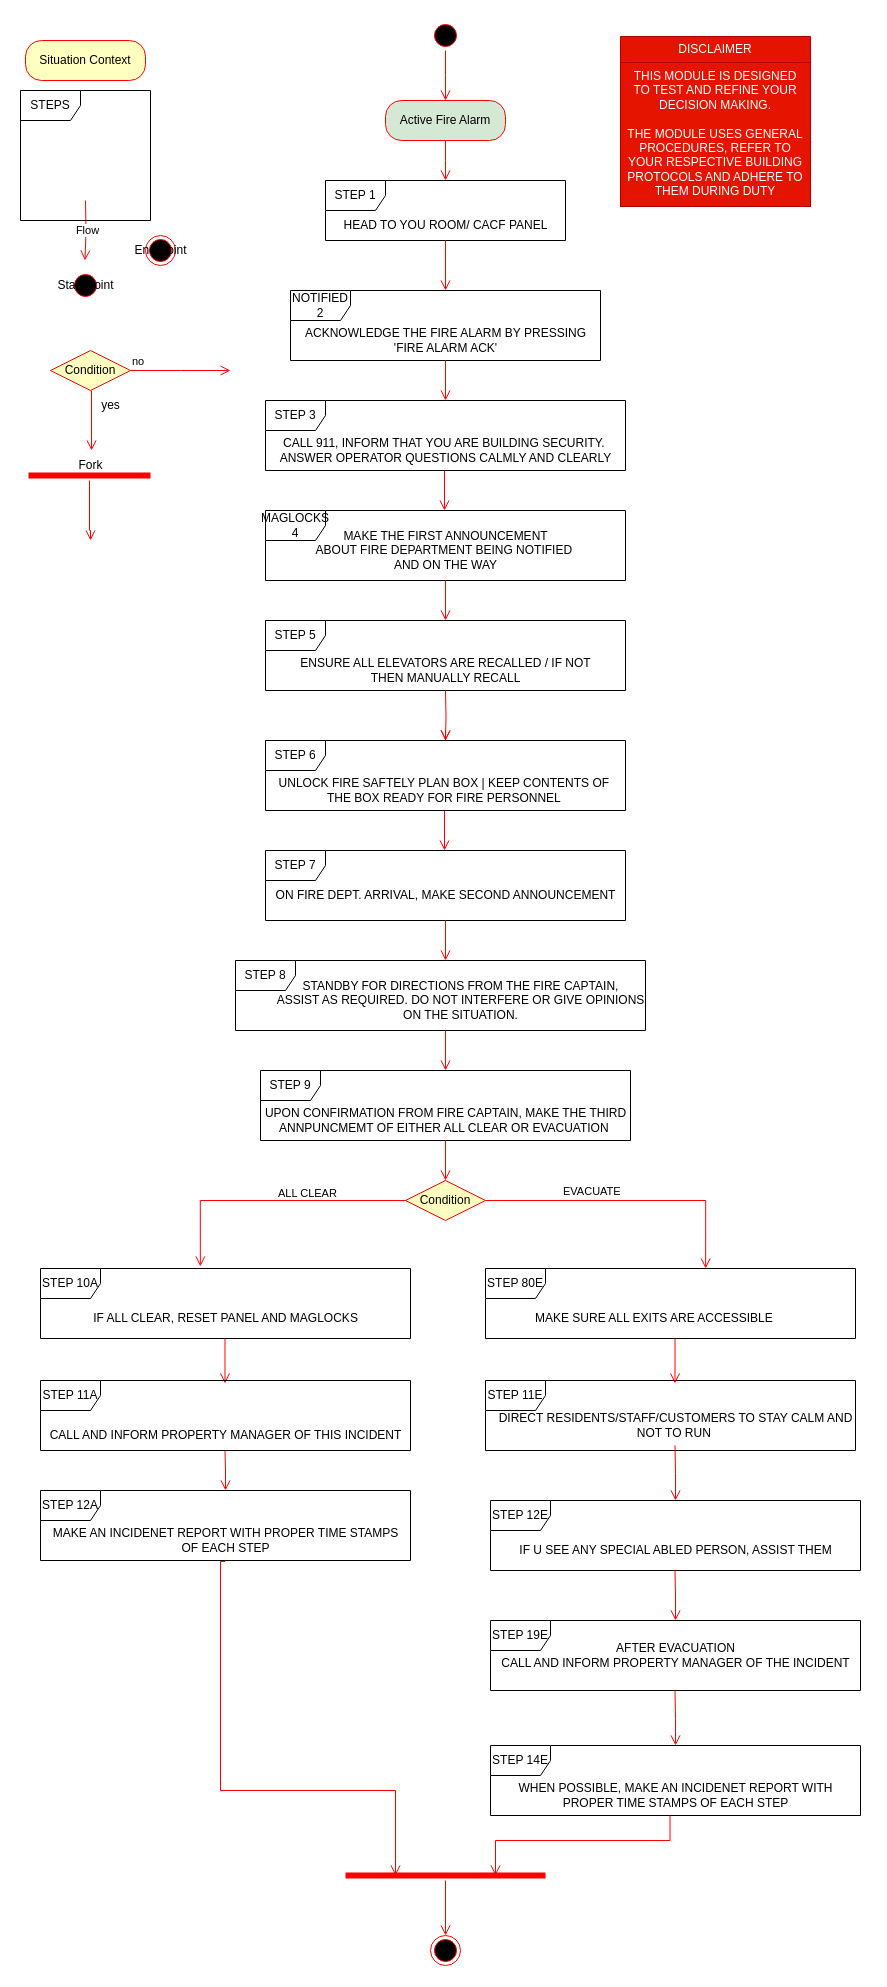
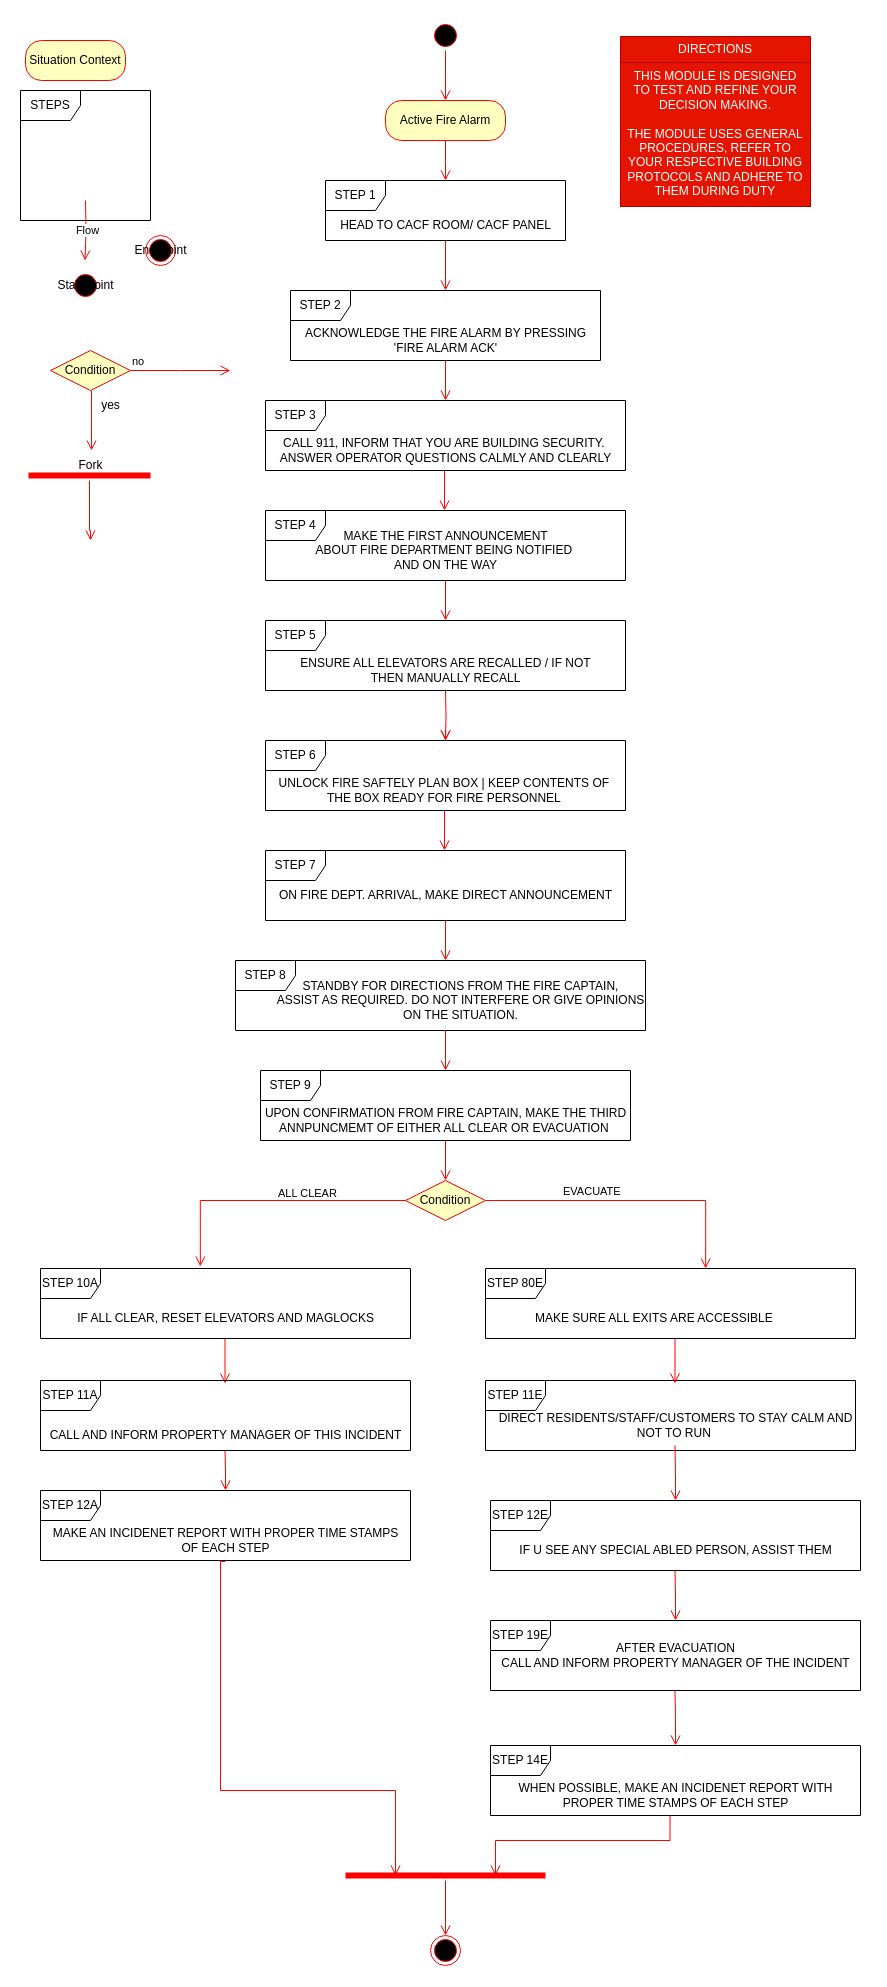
node "DISCLAIMER": label "DISCLAIMER" -> "DIRECTIONS"
node "Situation Context": size 120x40 -> 100x40
node "Active Fire Alarm": fillcolor #d5e8d4 -> #ffffc0
node "HEAD TO YOU ROOM/ CACF PANEL": label "HEAD TO YOU ROOM/ CACF PANEL" -> "HEAD TO CACF ROOM/ CACF PANEL"
node "NOTIFIED 2": label "NOTIFIED 2" -> "STEP 2"
node "MAGLOCKS 4": label "MAGLOCKS 4" -> "STEP 4"
node "ON FIRE DEPT. ARRIVAL, MAKE SECOND ANNOUNCEMENT": label "ON FIRE DEPT. ARRIVAL, MAKE SECOND ANNOUNCEMENT" -> "ON FIRE DEPT. ARRIVAL, MAKE DIRECT ANNOUNCEMENT"
node "IF ALL CLEAR, RESET PANEL AND MAGLOCKS": label "IF ALL CLEAR, RESET PANEL AND MAGLOCKS" -> "IF ALL CLEAR, RESET ELEVATORS AND MAGLOCKS"
